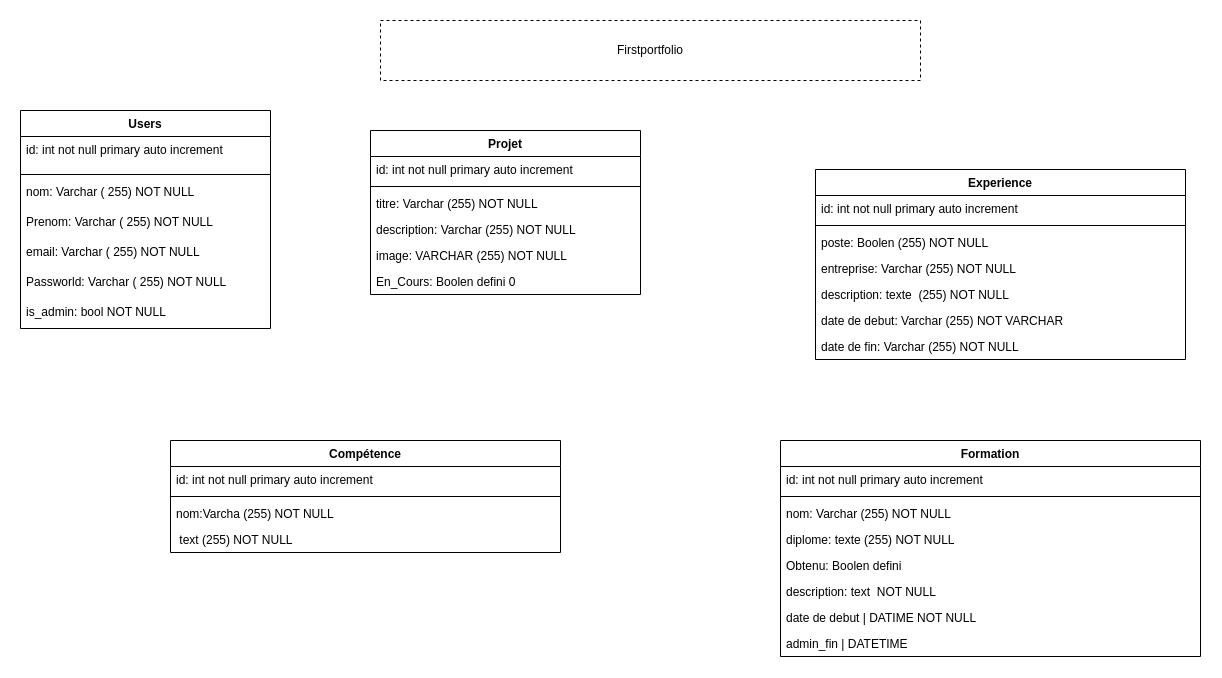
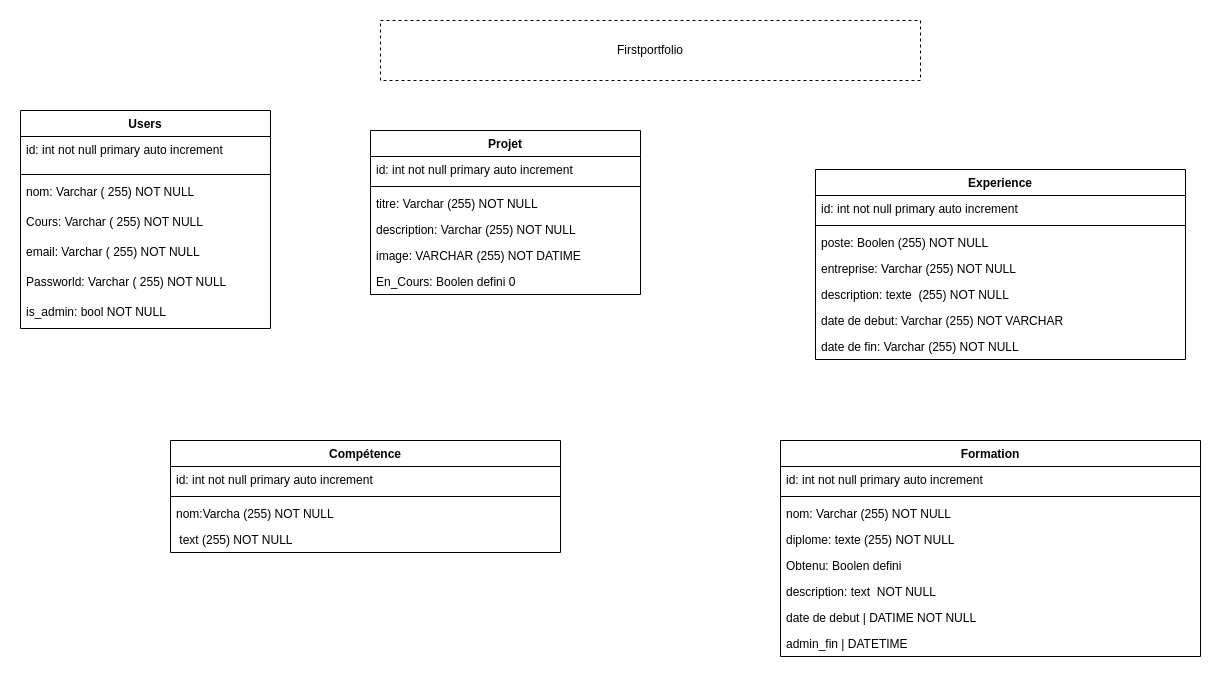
node "Prenom: Varchar ( 255) NOT NULL": label "Prenom: Varchar ( 255) NOT NULL" -> "Cours: Varchar ( 255) NOT NULL"
node "image: VARCHAR (255) NOT NULL": label "image: VARCHAR (255) NOT NULL" -> "image: VARCHAR (255) NOT DATIME"
